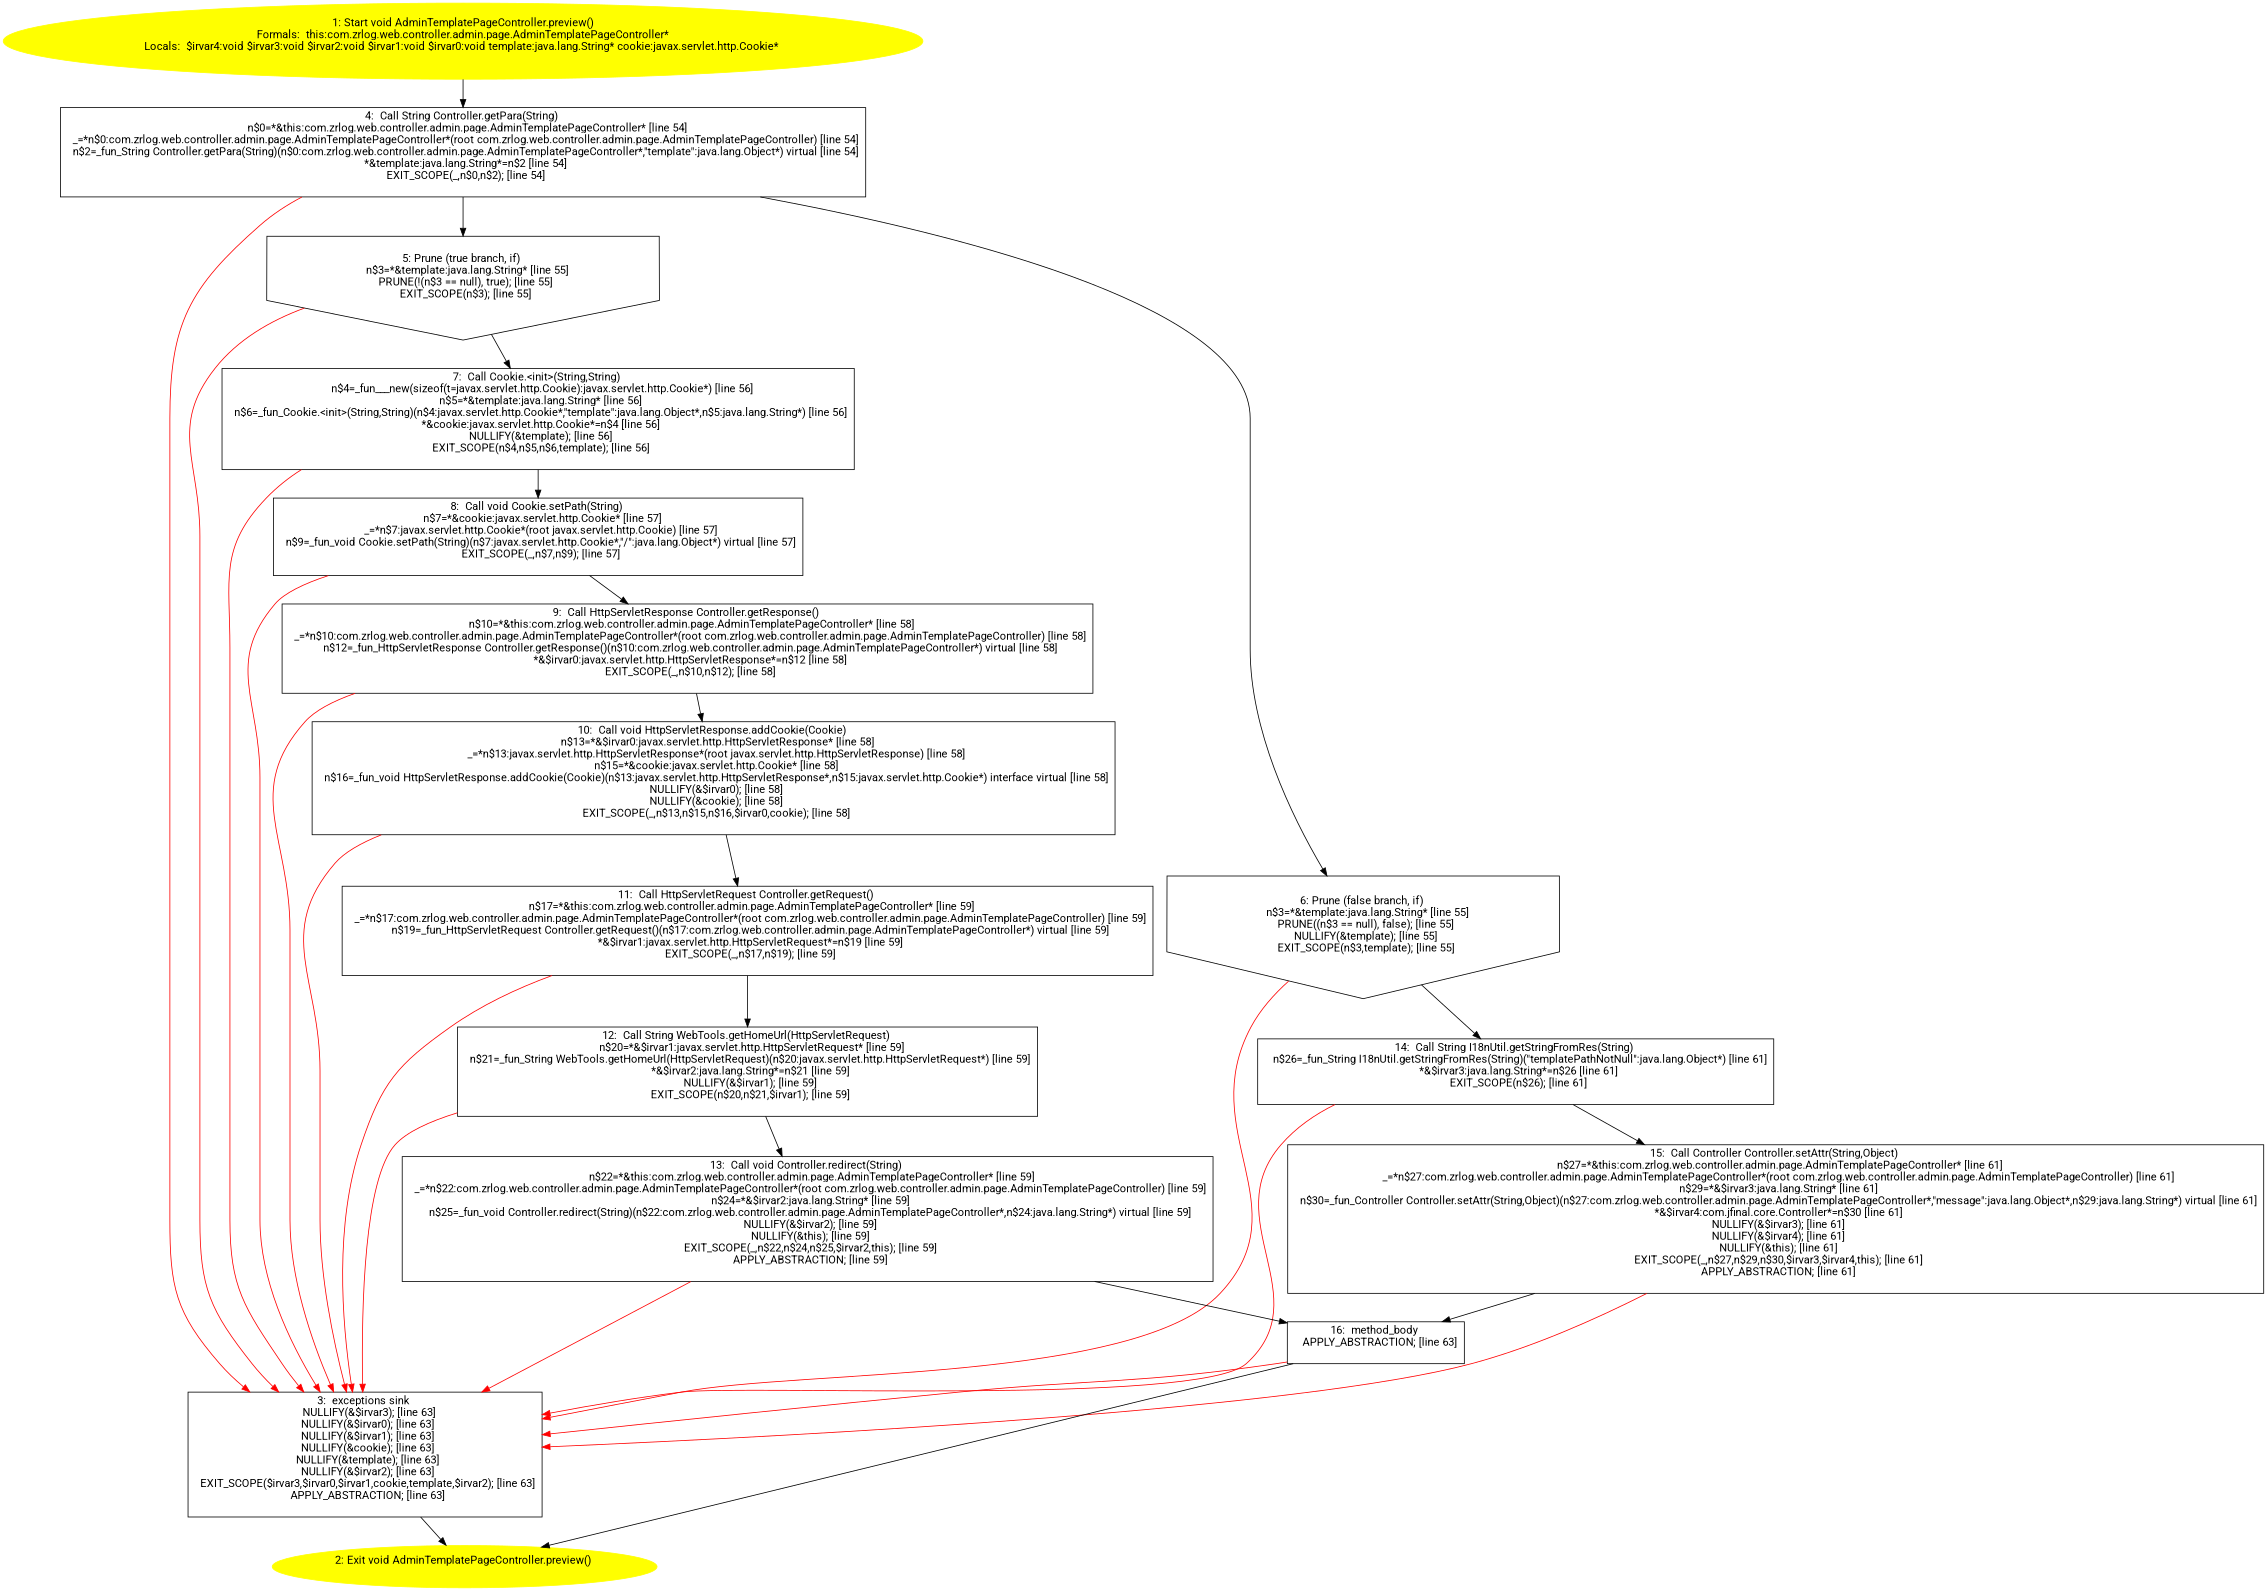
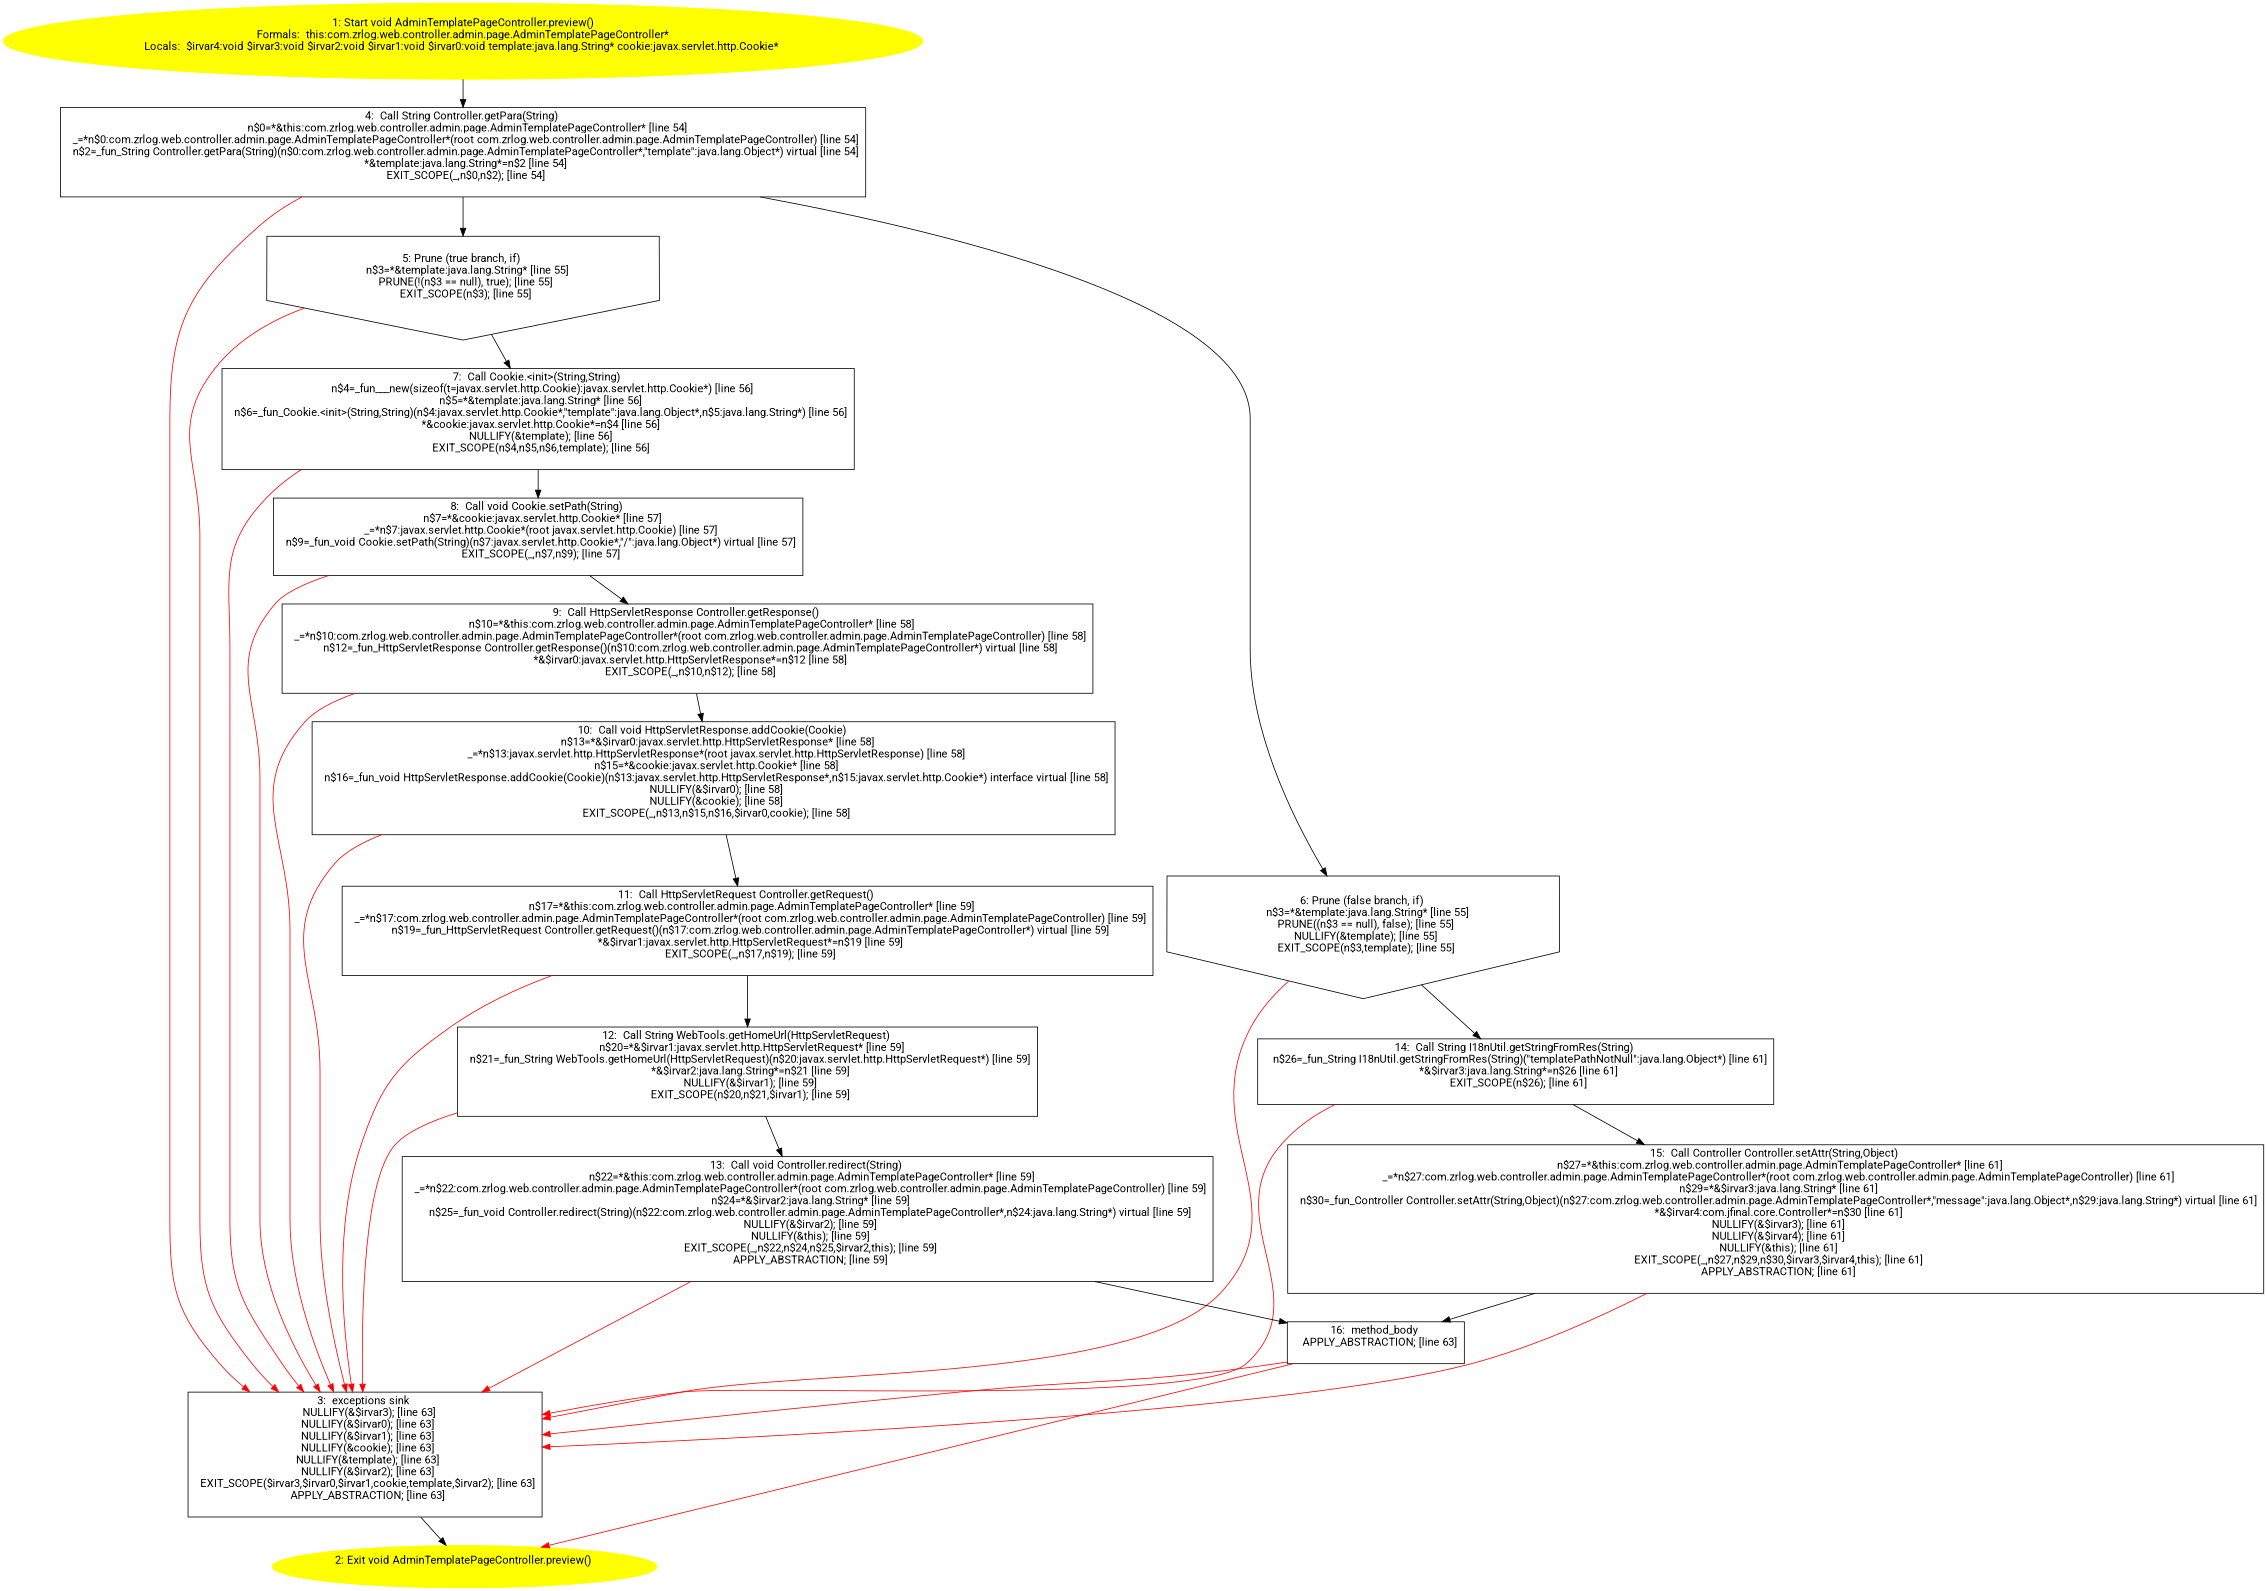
edge "16:  method_body APPLY_ABSTRACTION; [line 63]" -> "2: Exit void AdminTemplatePageController.preview()": color black -> red
